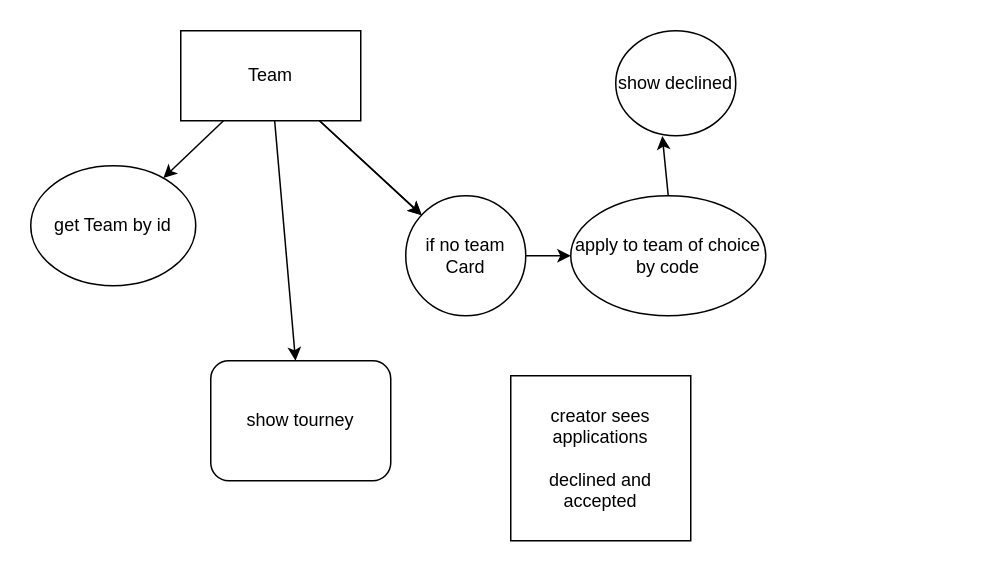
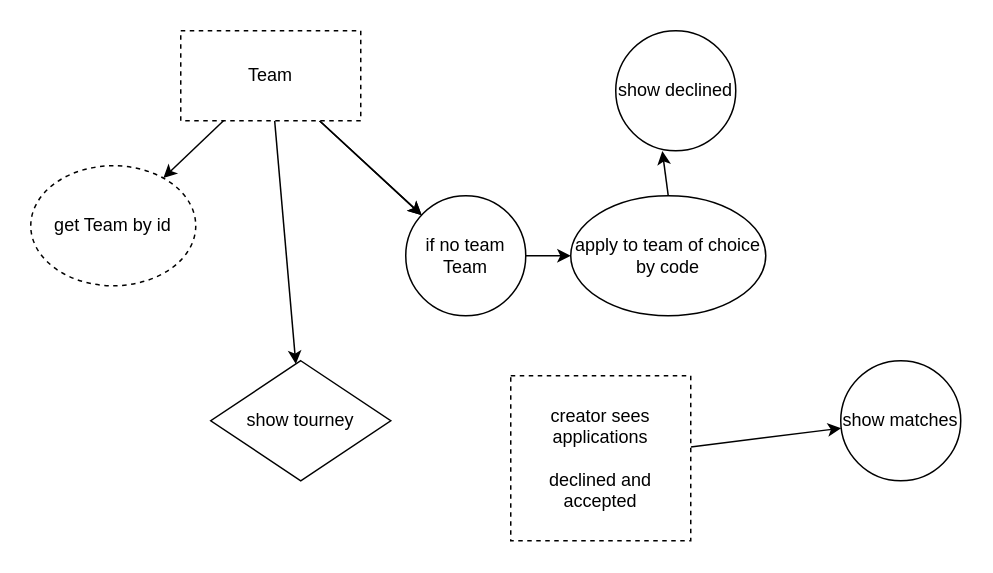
node "Team": style solid -> dashed
node "show declined": size 120x105 -> 120x120
node "get Team by id": style solid -> dashed
node "if no team Card": label "if no team Card" -> "if no team Team"
node "show tourney": shape rounded rectangle -> diamond
node "show matches": added
edge "creator sees applications declined and accepted" -> "show matches": added
node "creator sees applications declined and accepted": style solid -> dashed
